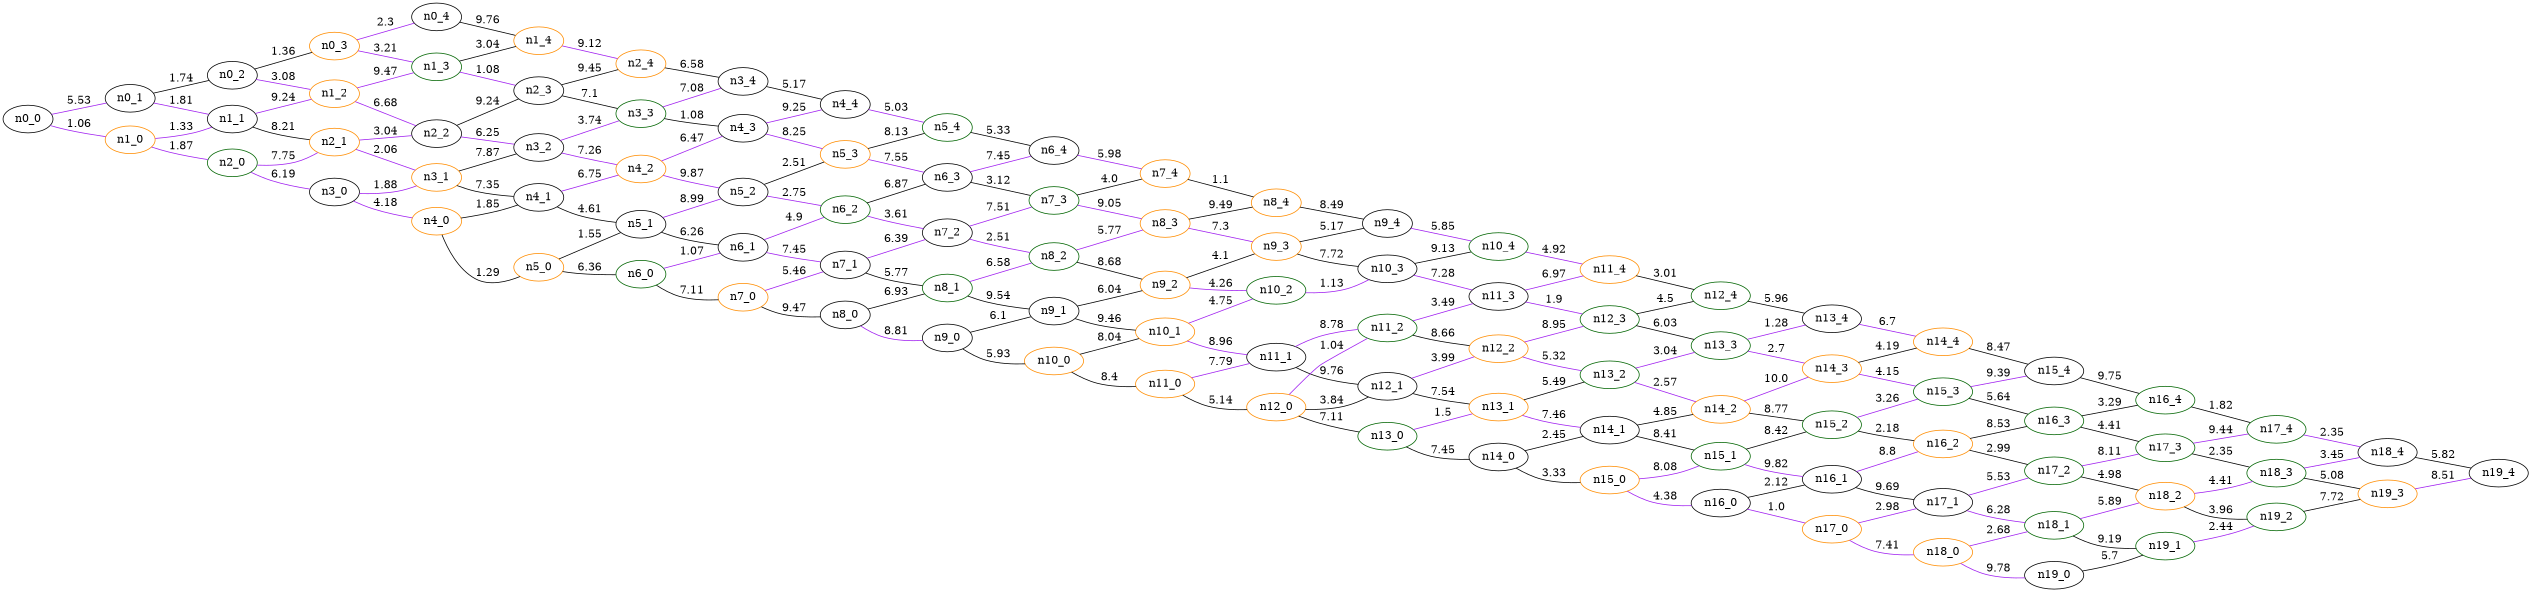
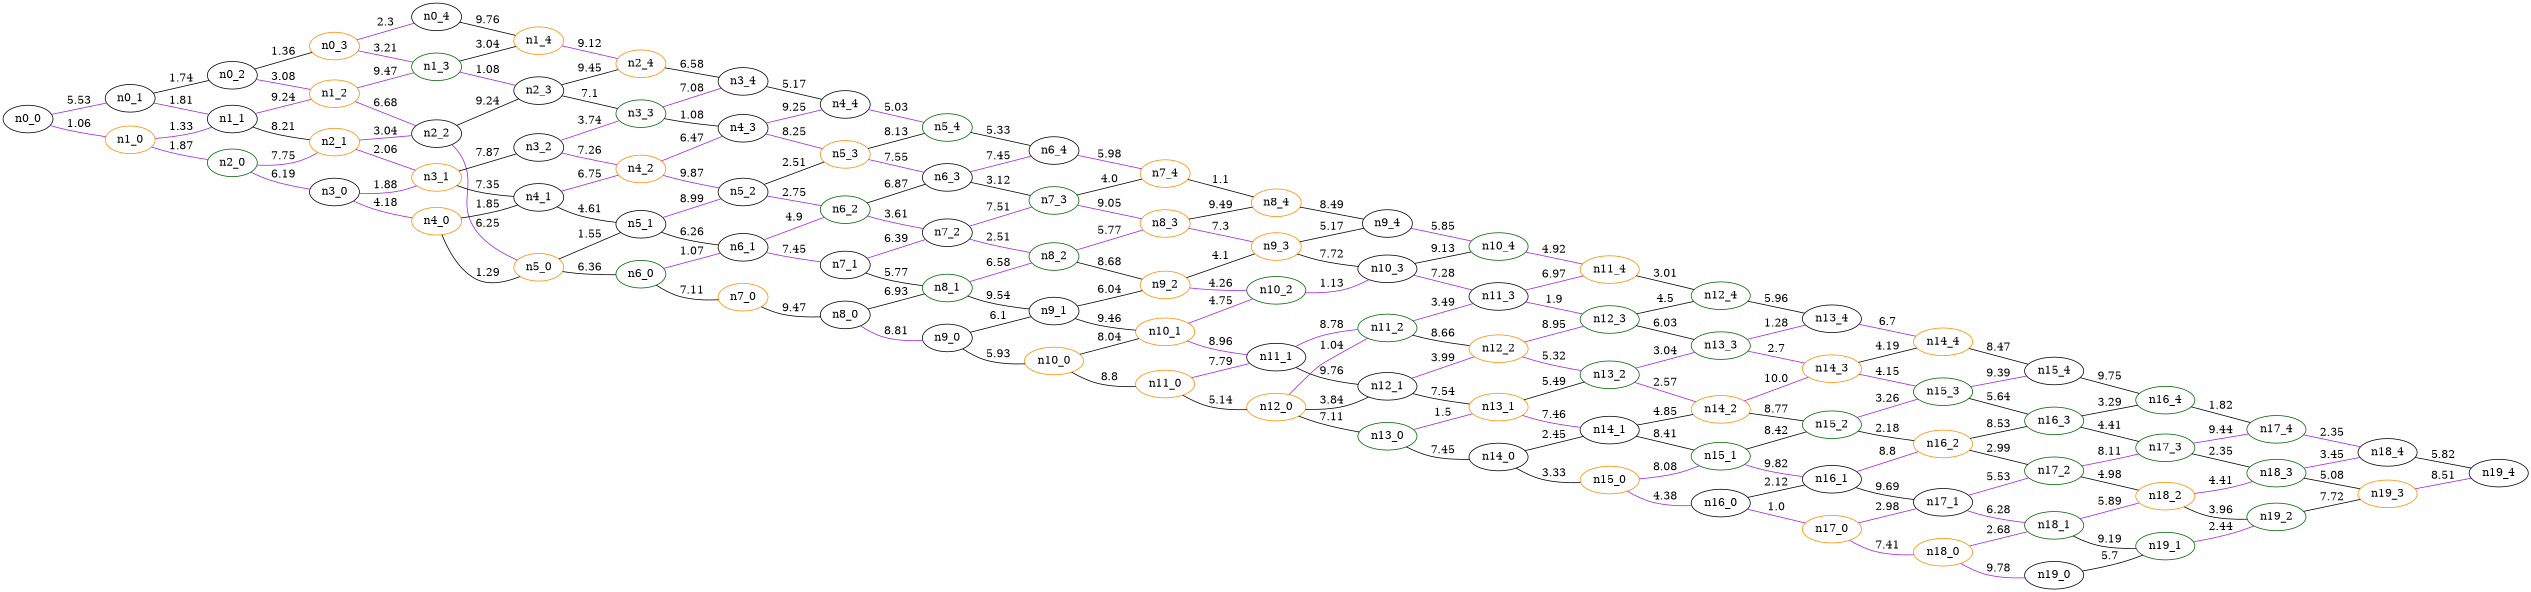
edge "n2_2" -- "n3_2": now "n2_2" -- "n5_0"
edge "n7_1" -- "n7_0": removed, label "5.46"
edge "n10_0" -- "n11_0": label "8.4" -> "8.8"
